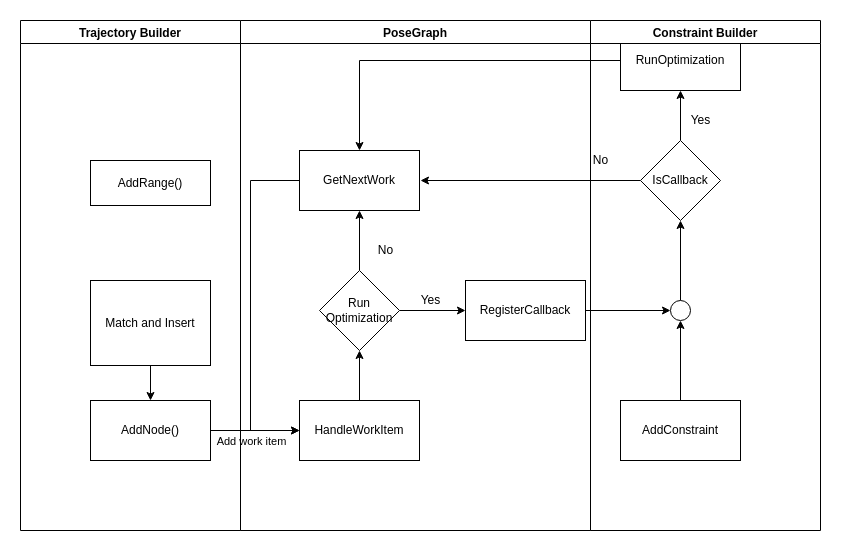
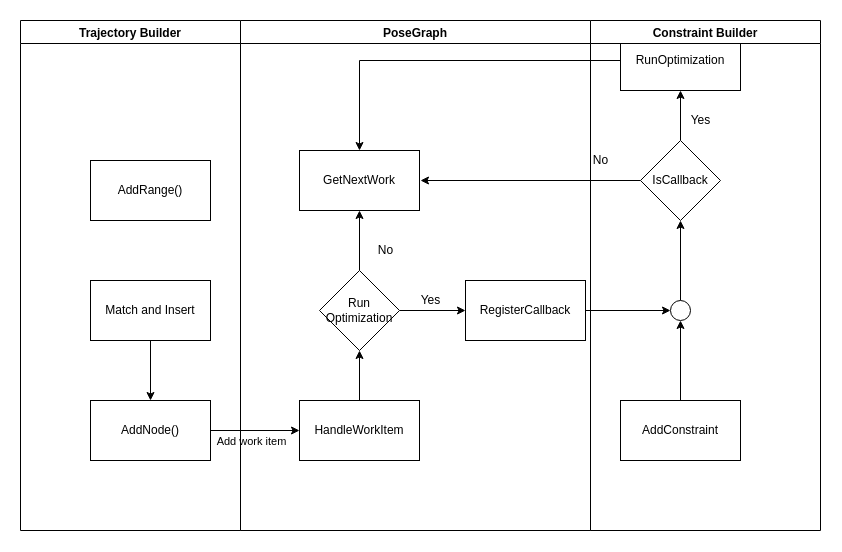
node "AddRange()": size 120x45 -> 120x60
edge "GetNextWork" -> "HandleWorkItem": removed
node "Match and Insert": size 120x85 -> 120x60
